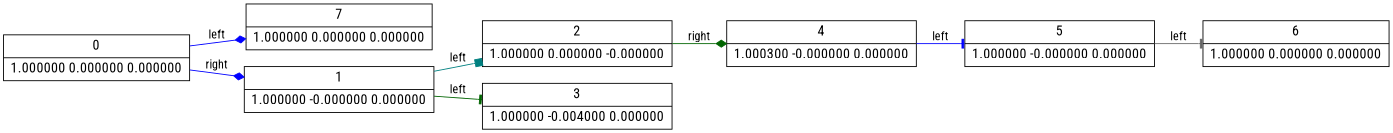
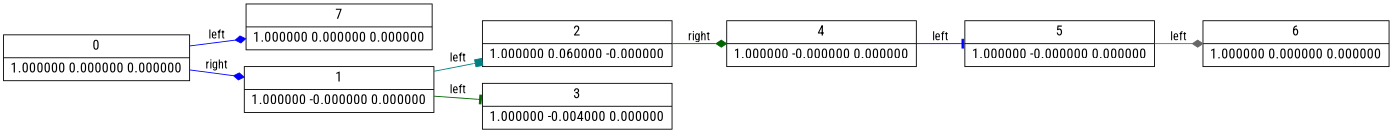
edge "5" -> "6": arrowhead tee -> diamond
node "2": text "1.000000 0.000000 -0.000000" -> "1.000000 0.060000 -0.000000"
node "4": text "1.000300 -0.000000 0.000000" -> "1.000000 -0.000000 0.000000"
